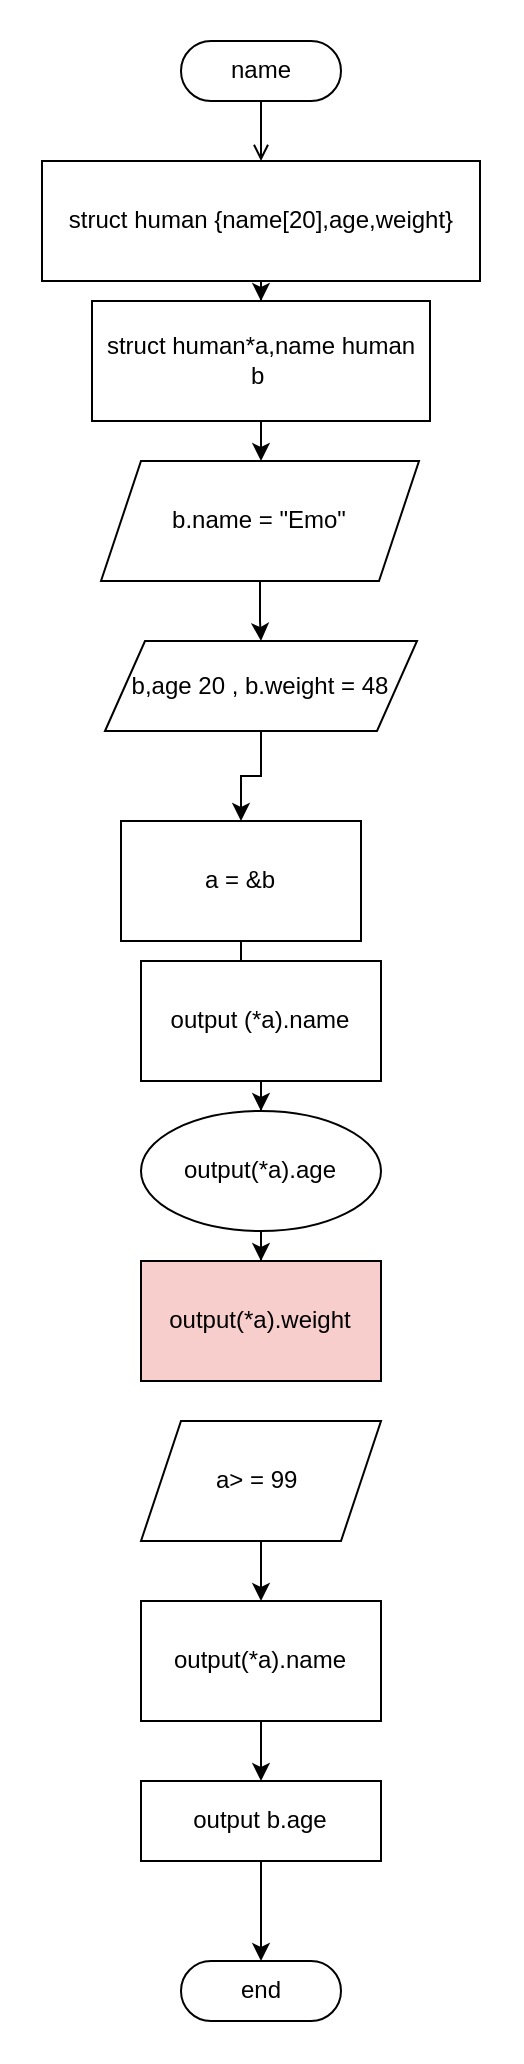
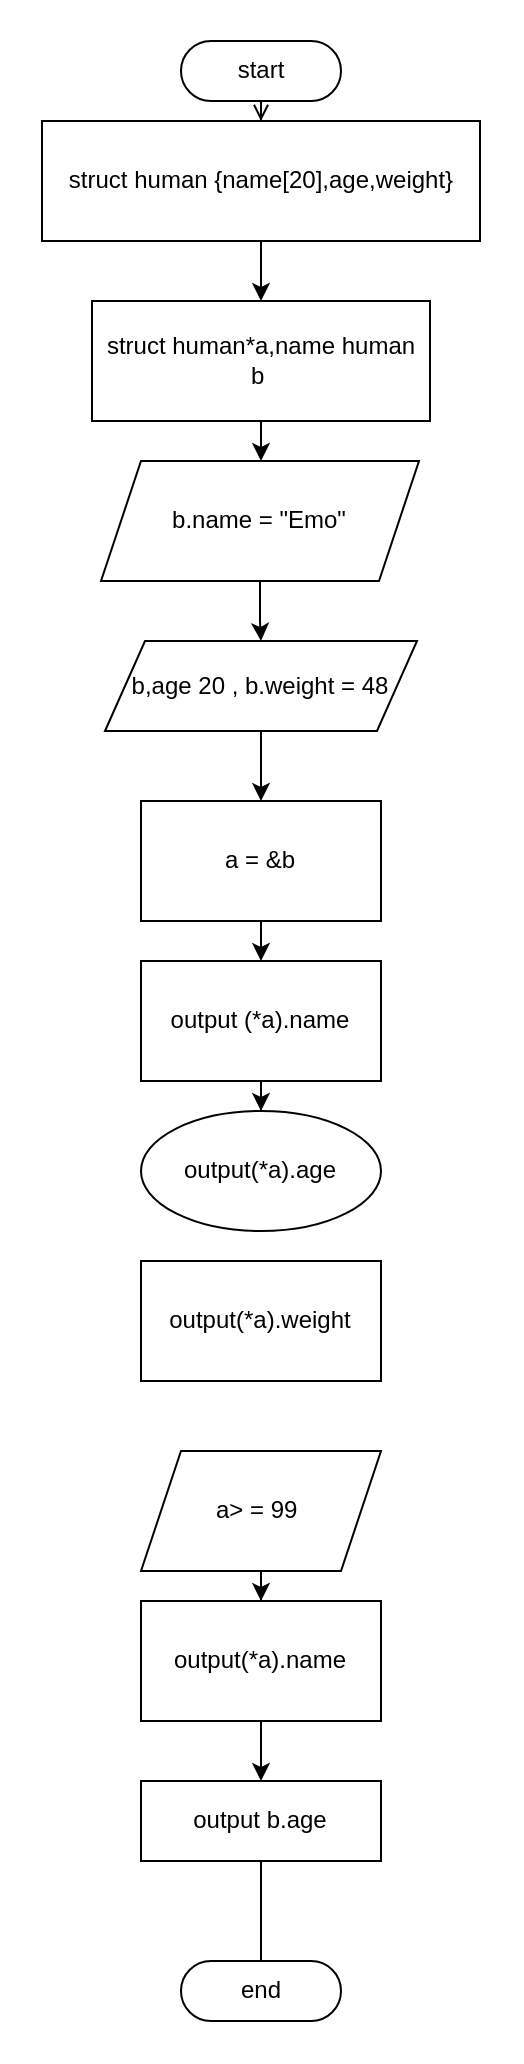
node "name": label "name" -> "start"
node "struct human {name[20],age,weight}": moved (261, 221) -> (261, 181)
node "a = &b": moved (241, 881) -> (261, 861)
edge "output(*a).age" -> "output(*a).weight": removed
node "output(*a).weight": fillcolor #f8cecc -> #ffffff
node "a> = 99": moved (261, 1481) -> (261, 1511)
edge "output b.age" -> "end": arrowhead classic -> none
